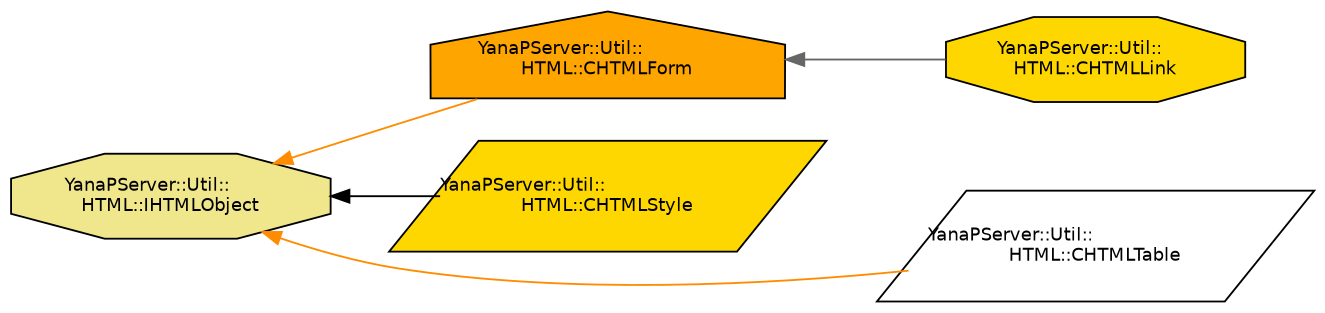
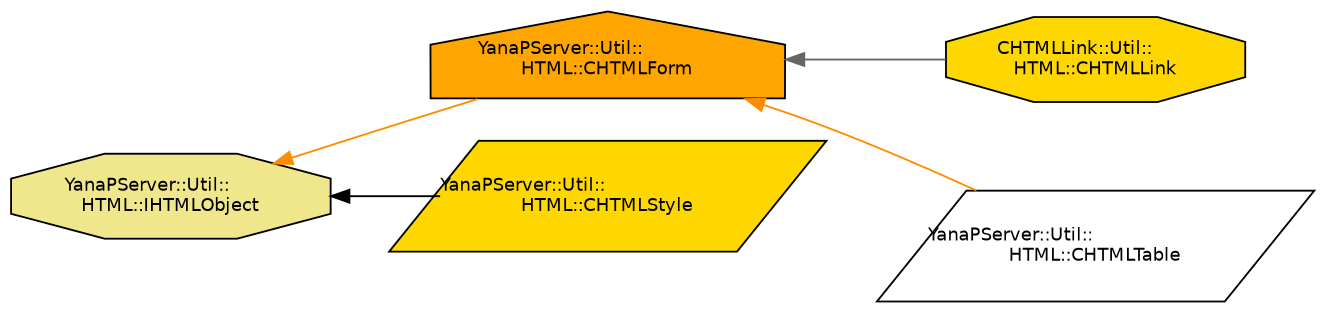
node "YanaPServer::Util:: HTML::CHTMLLink": label "YanaPServer::Util:: HTML::CHTMLLink" -> "CHTMLLink::Util:: HTML::CHTMLLink"
edge "YanaPServer::Util:: HTML::CHTMLTable" -> "YanaPServer::Util:: HTML::IHTMLObject": now "YanaPServer::Util:: HTML::CHTMLTable" -> "YanaPServer::Util:: HTML::CHTMLForm"
